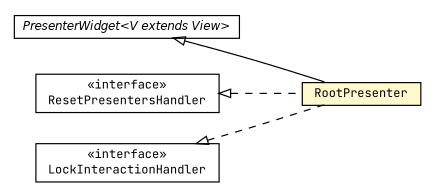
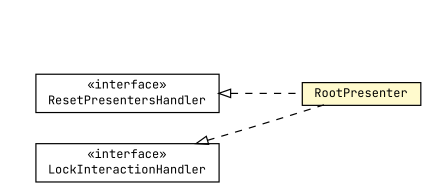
node "PresenterWidget<V extends View>": removed
